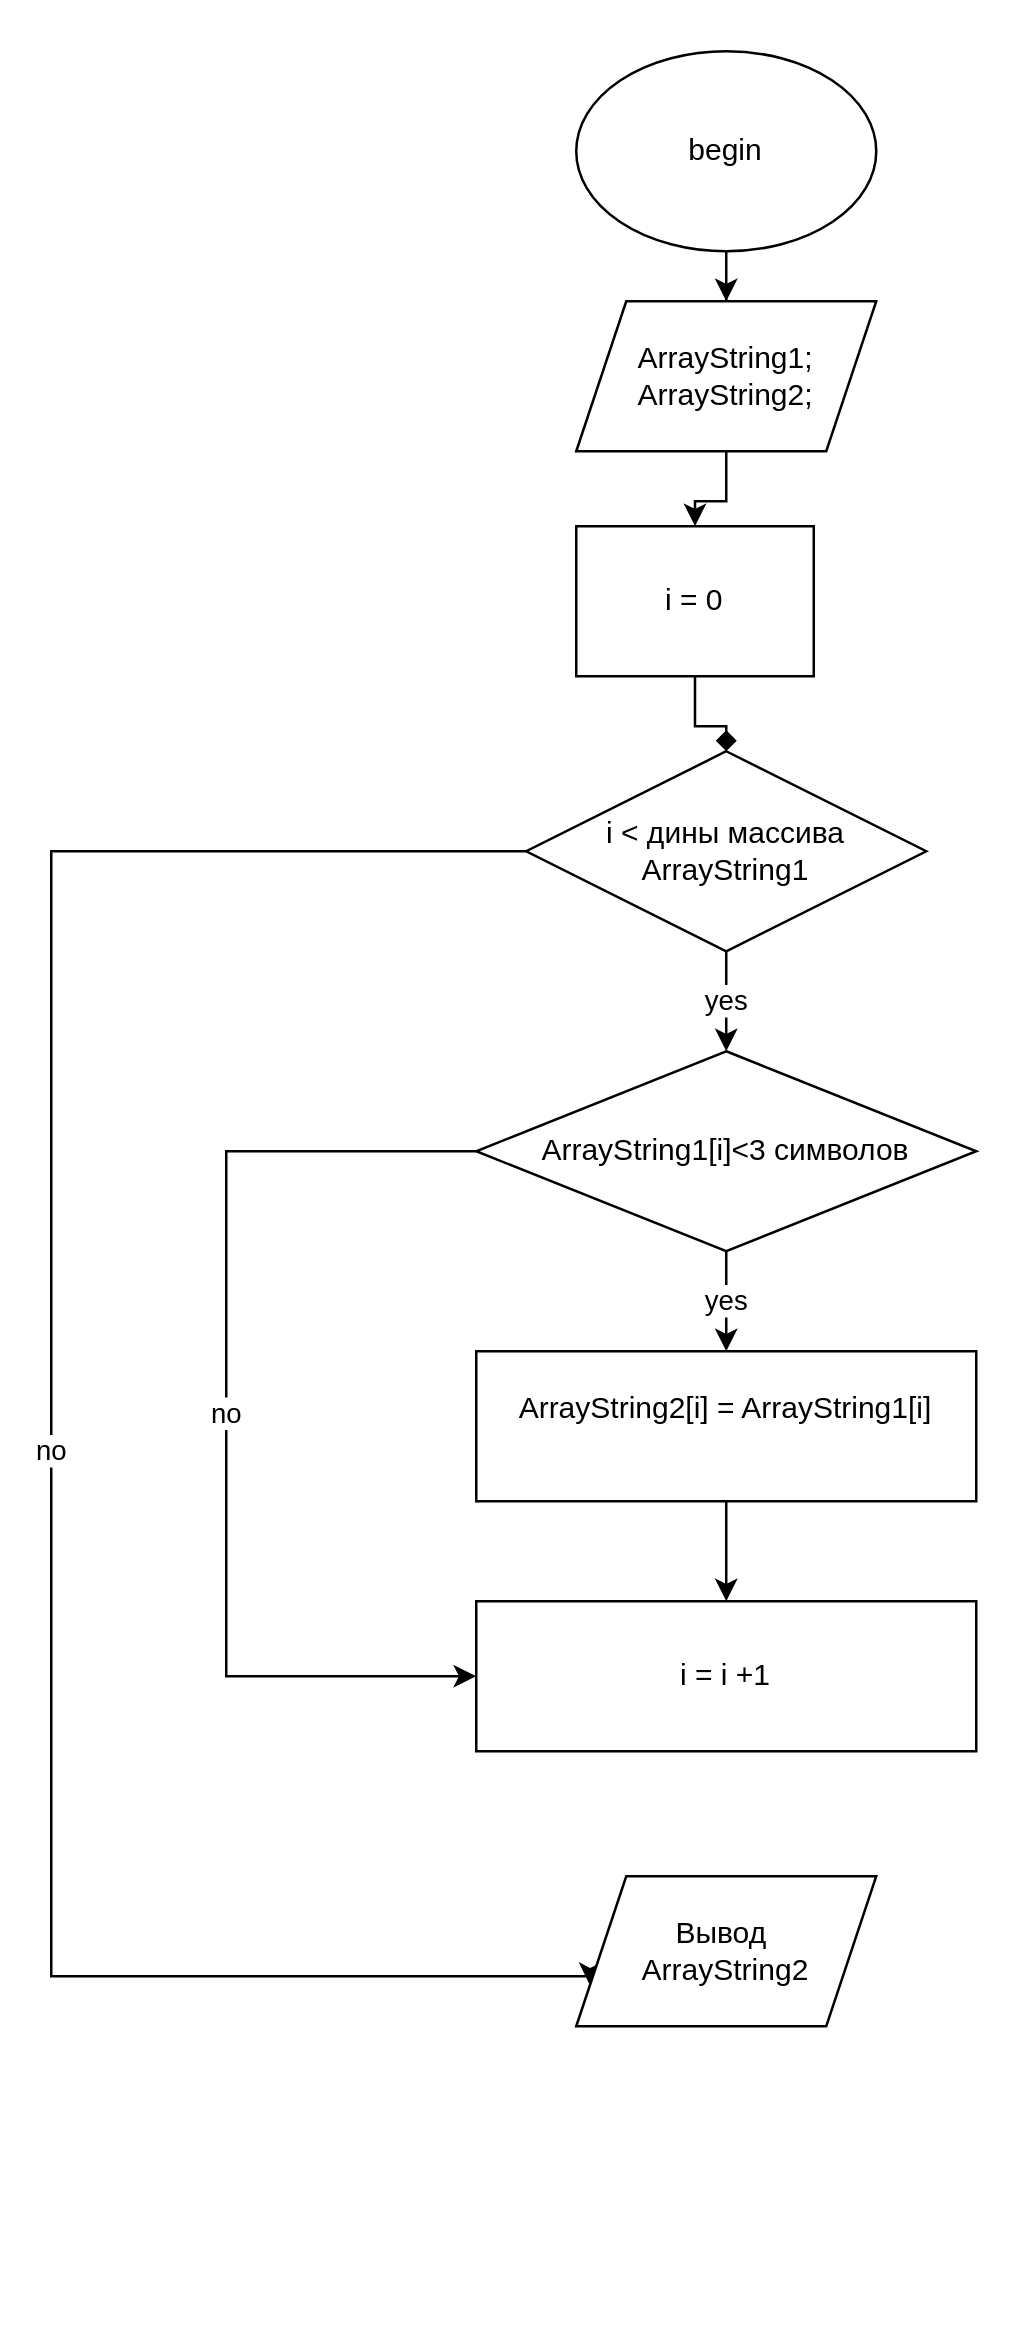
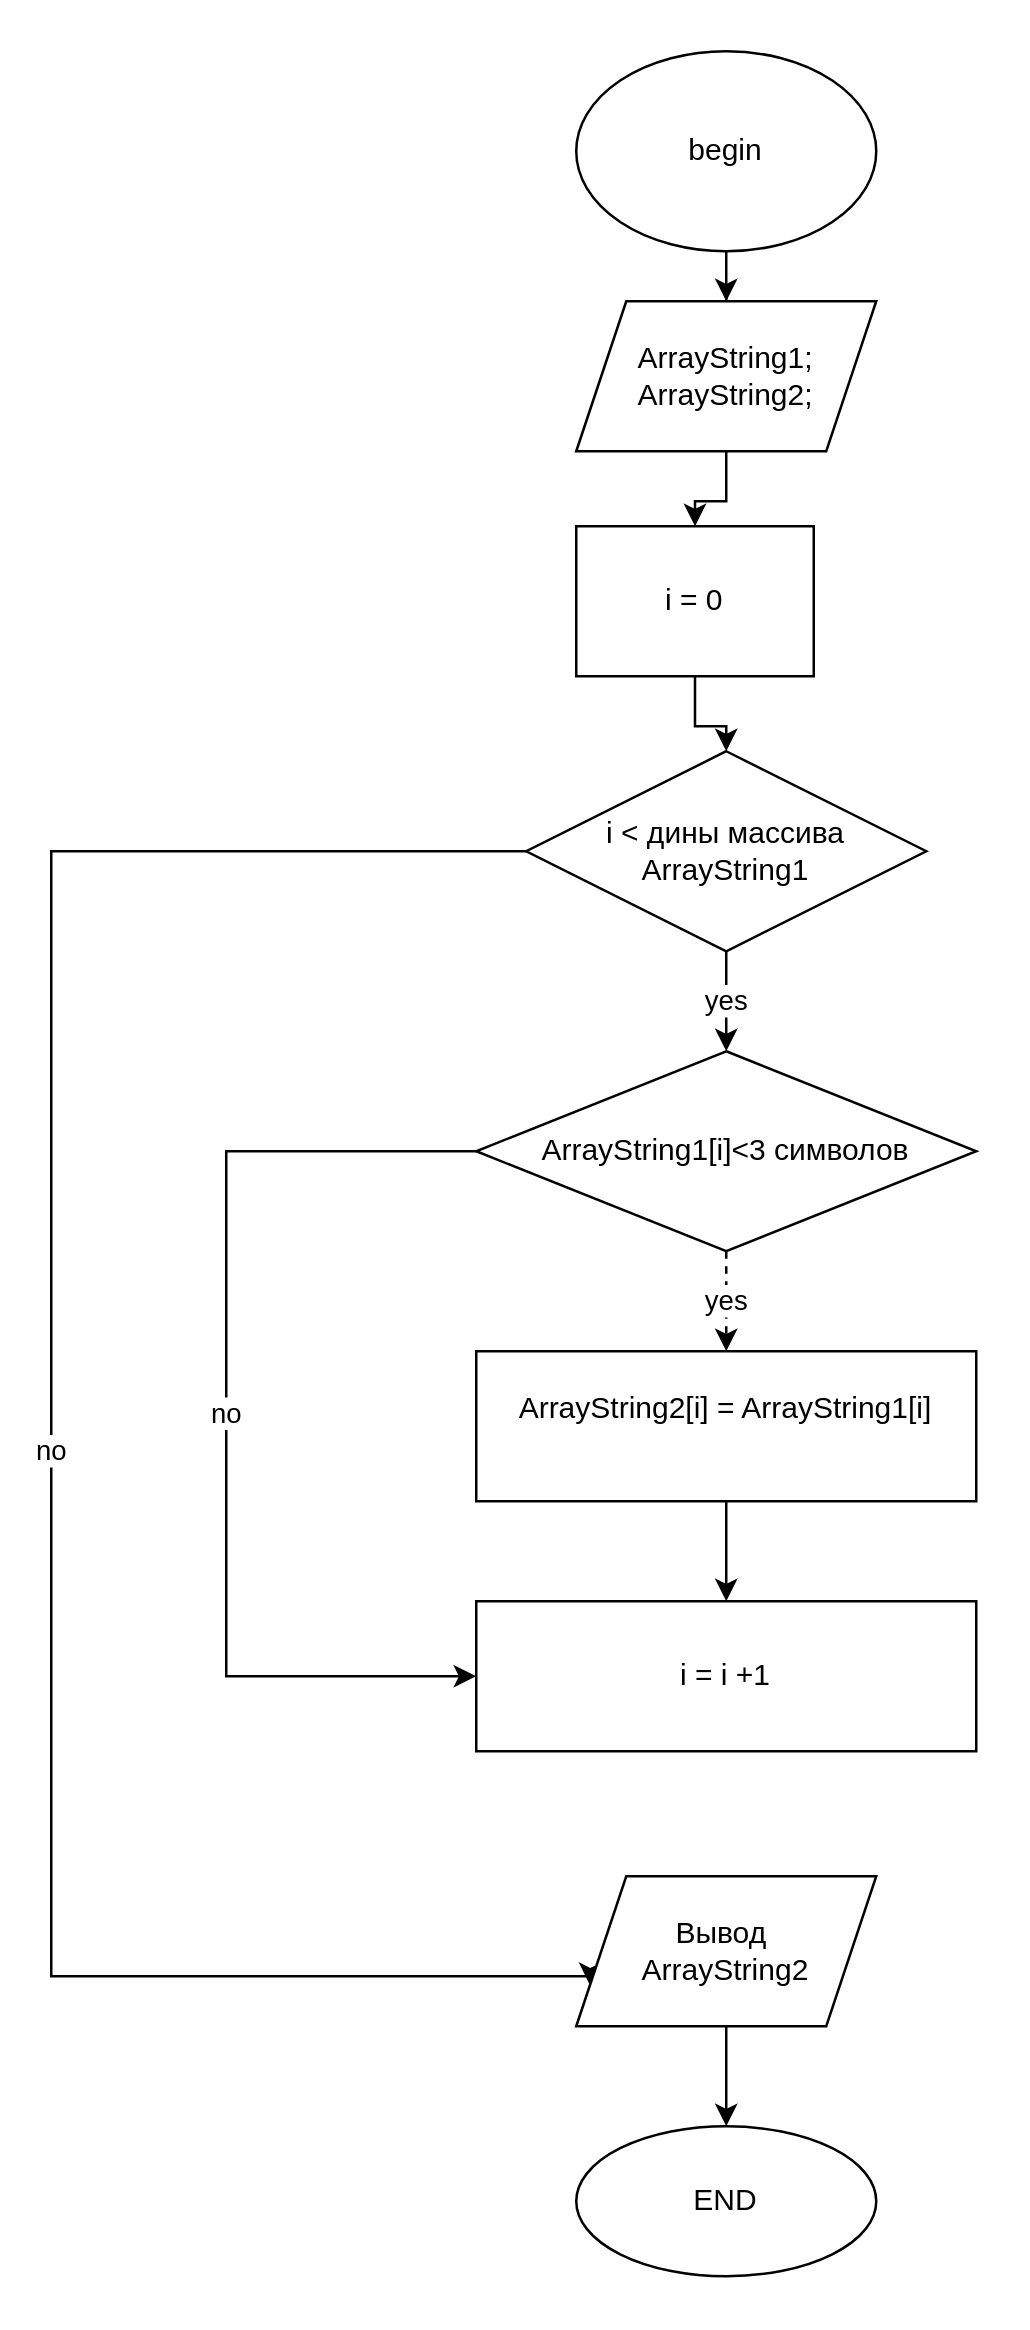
edge "i = 0" -> "i < дины массива ArrayString1": arrowhead diamond -> classic
edge "ArrayString1[i]<3 символов" -> "ArrayString2[i] = ArrayString1[i]": style solid -> dashed
edge "Вывод ArrayString2" -> "END": added
node "END": added
